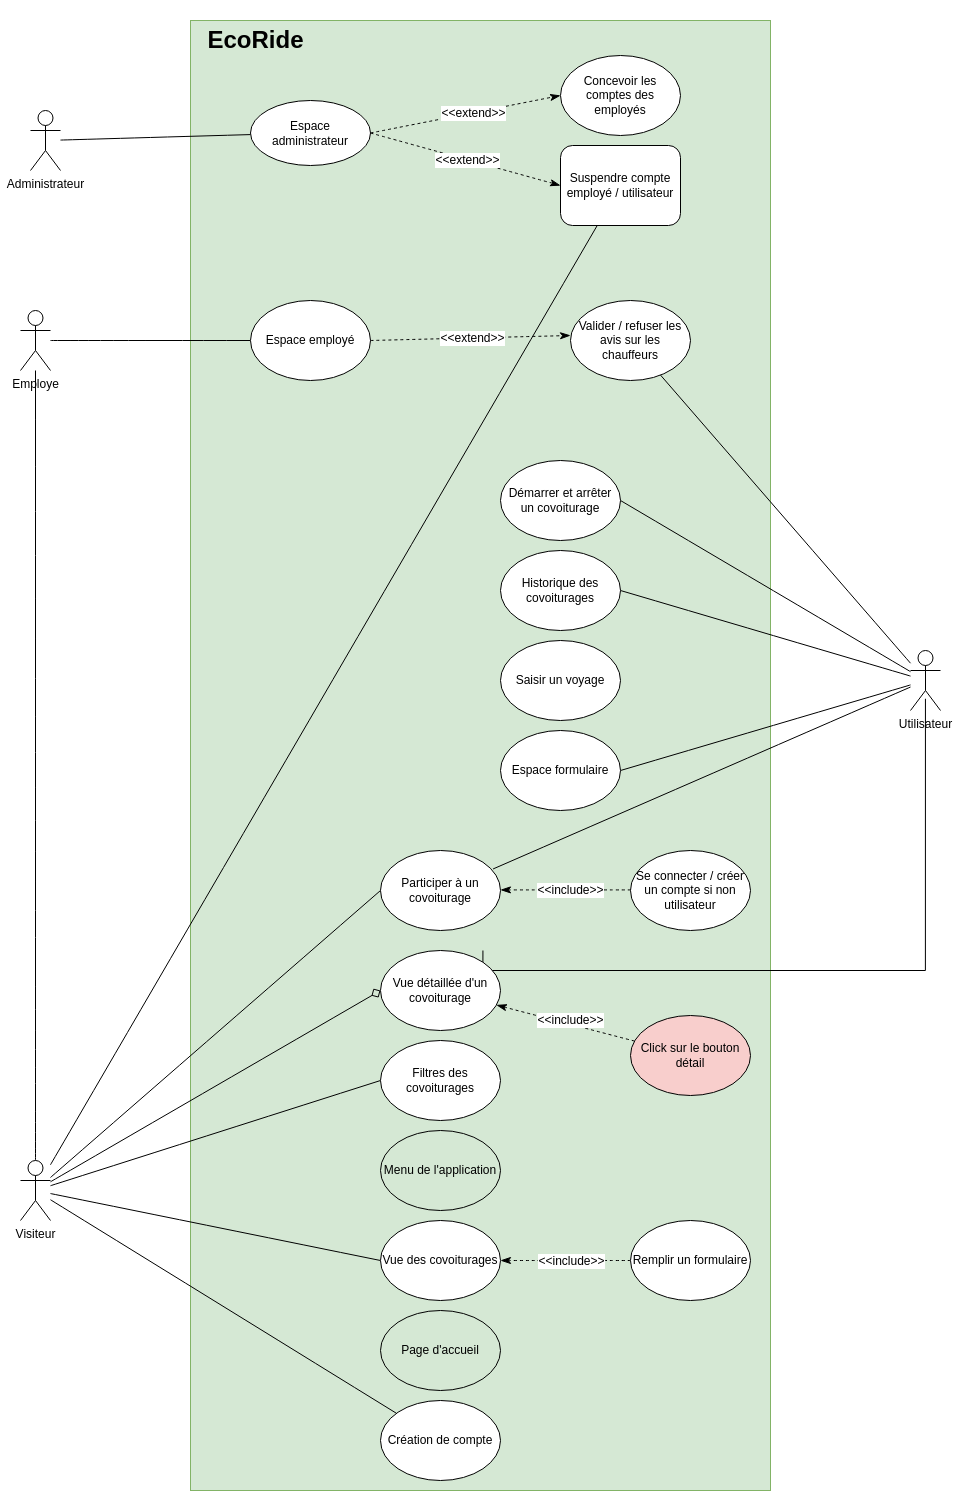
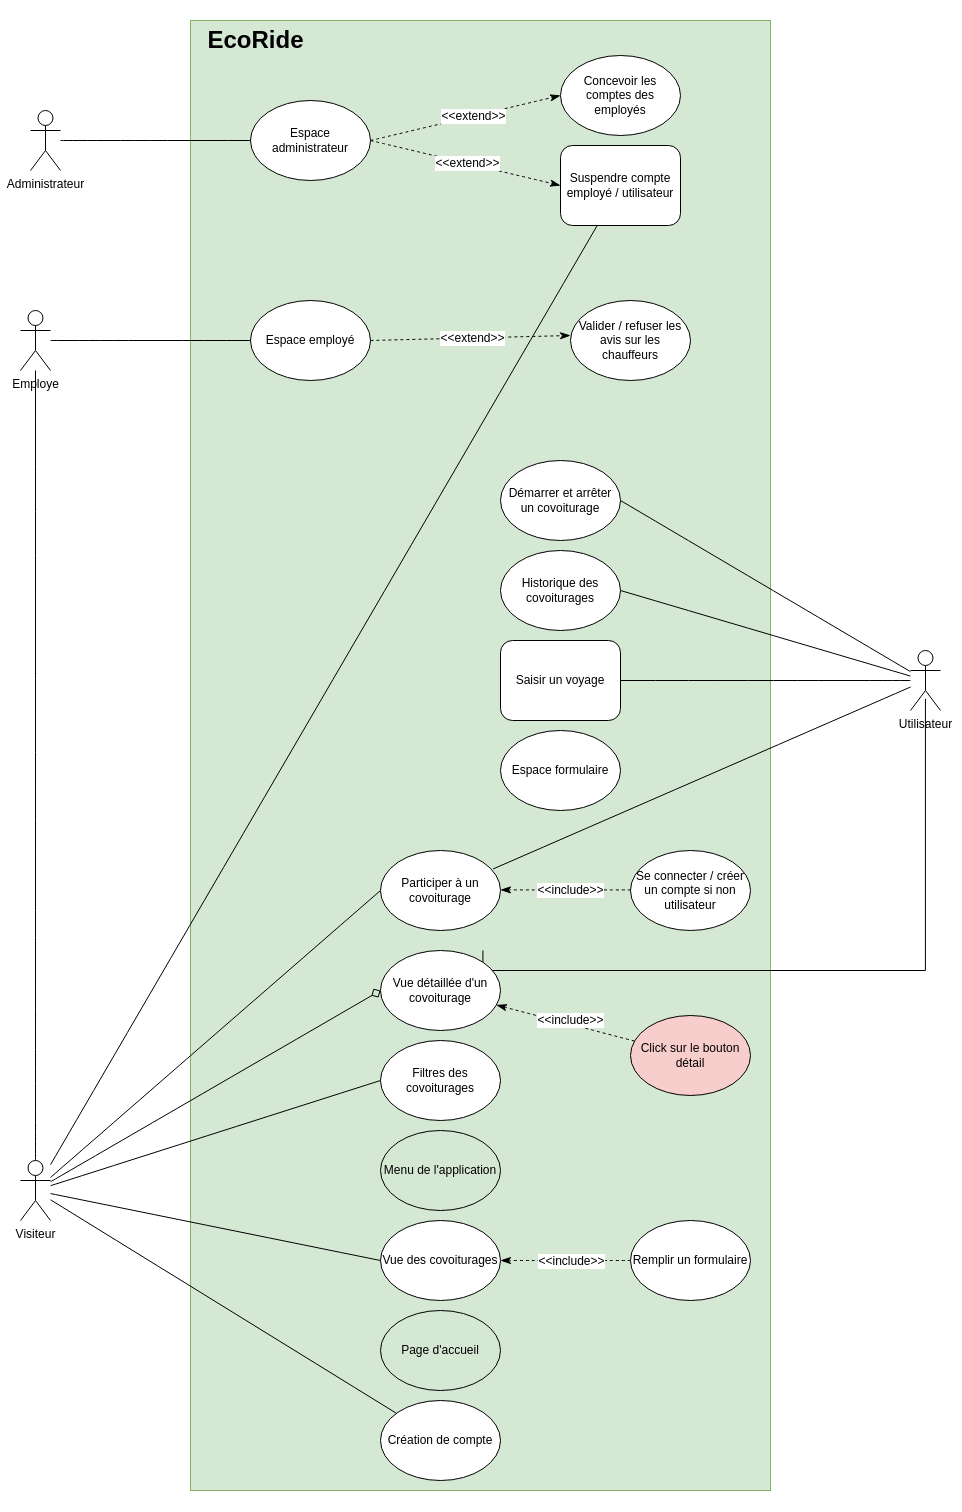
node "Espace administrateur": size 120x65 -> 120x80
edge "Valider / refuser les avis sur les chauffeurs" -- "Utilisateur": now "Saisir un voyage" -- "Utilisateur"
node "Saisir un voyage": shape ellipse -> rounded rectangle
edge "Utilisateur" -- "Espace formulaire": removed
